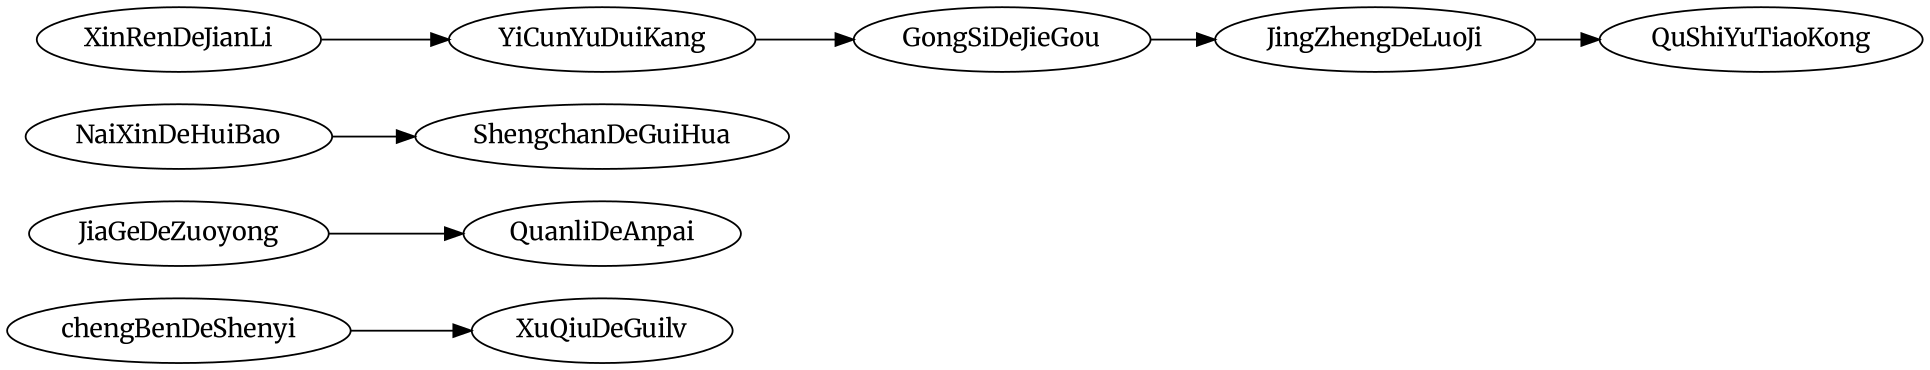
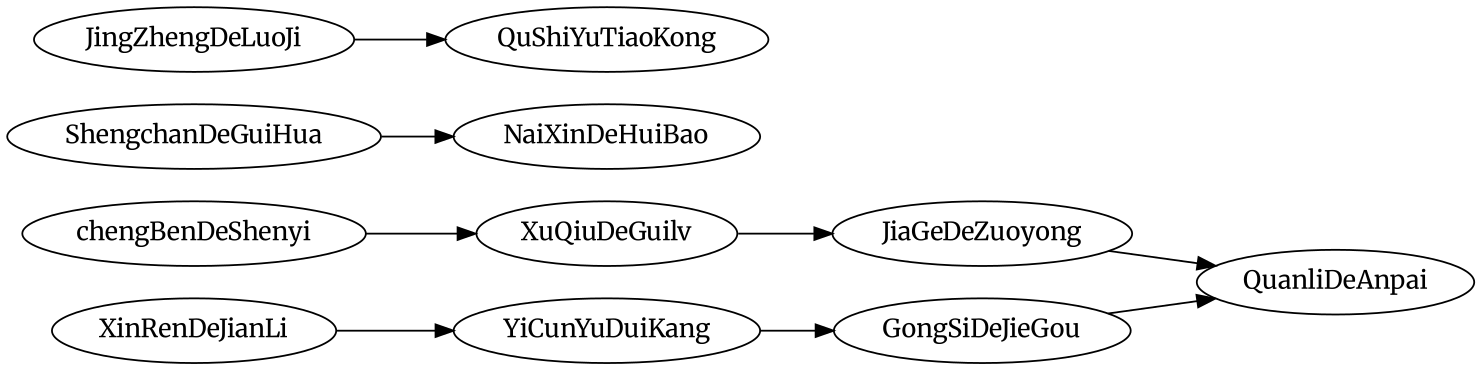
edge "GongSiDeJieGou" -> "JingZhengDeLuoJi": now "GongSiDeJieGou" -> "QuanliDeAnpai"
edge "NaiXinDeHuiBao" -> "ShengchanDeGuiHua": reversed
edge "XuQiuDeGuilv" -> "JiaGeDeZuoyong": added
